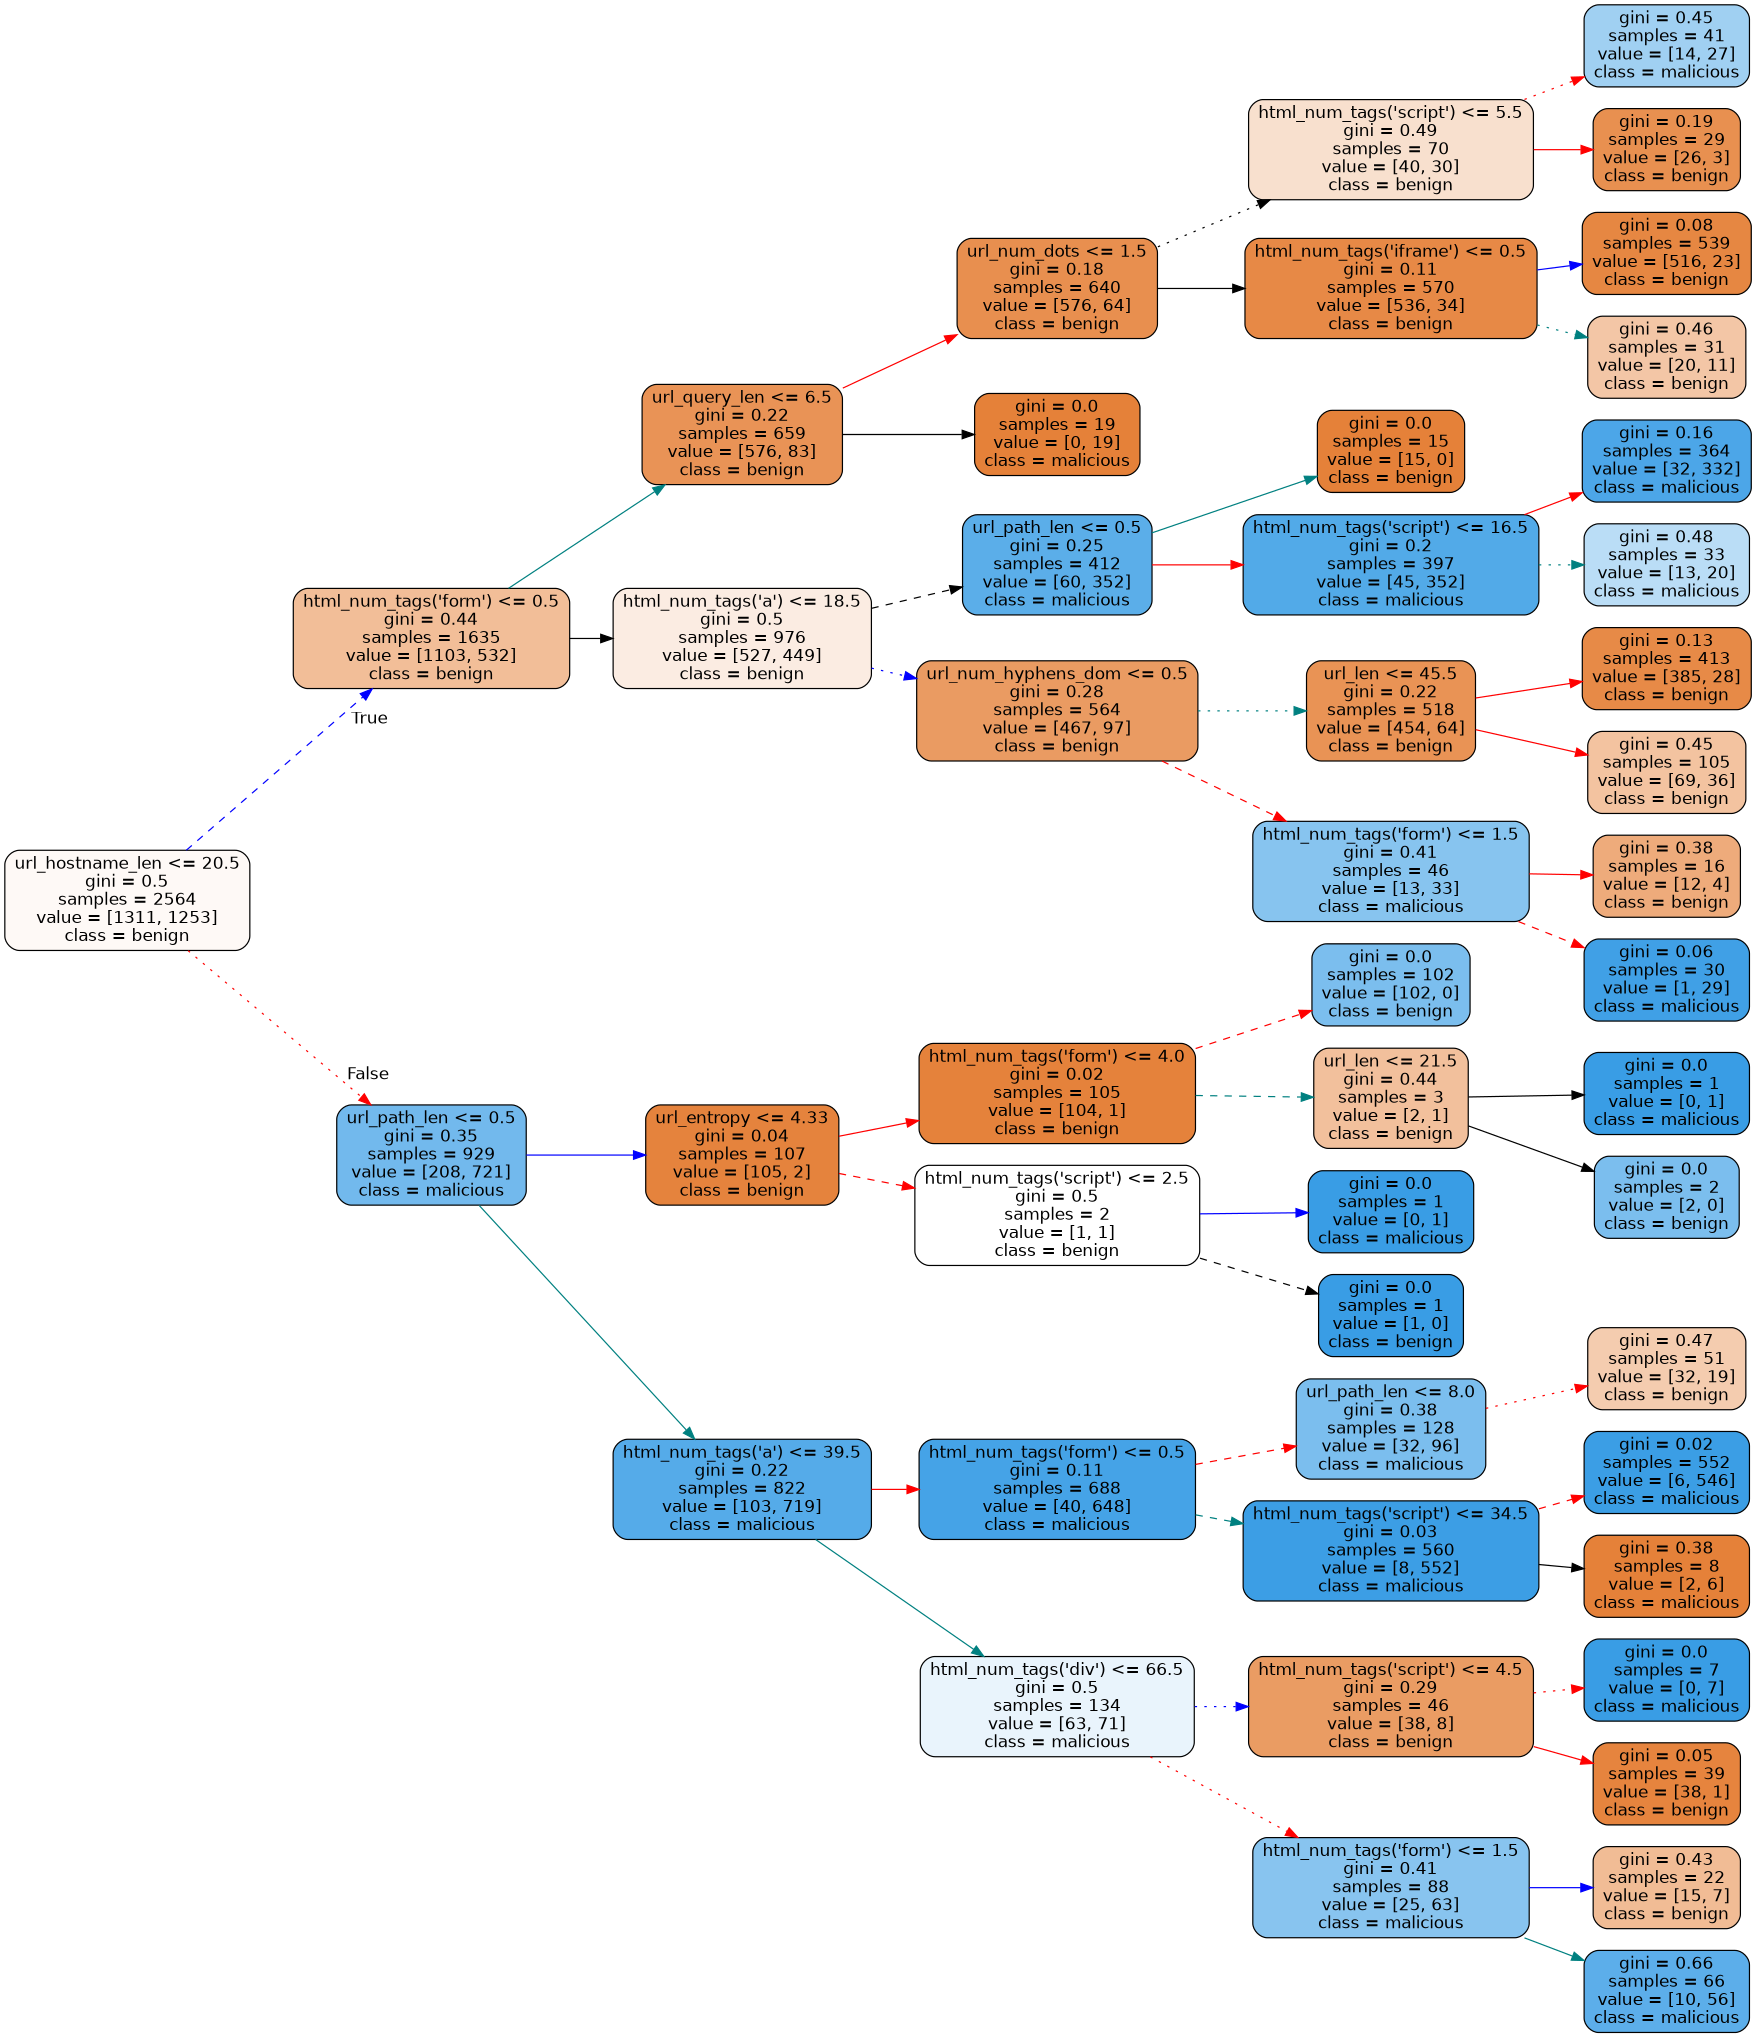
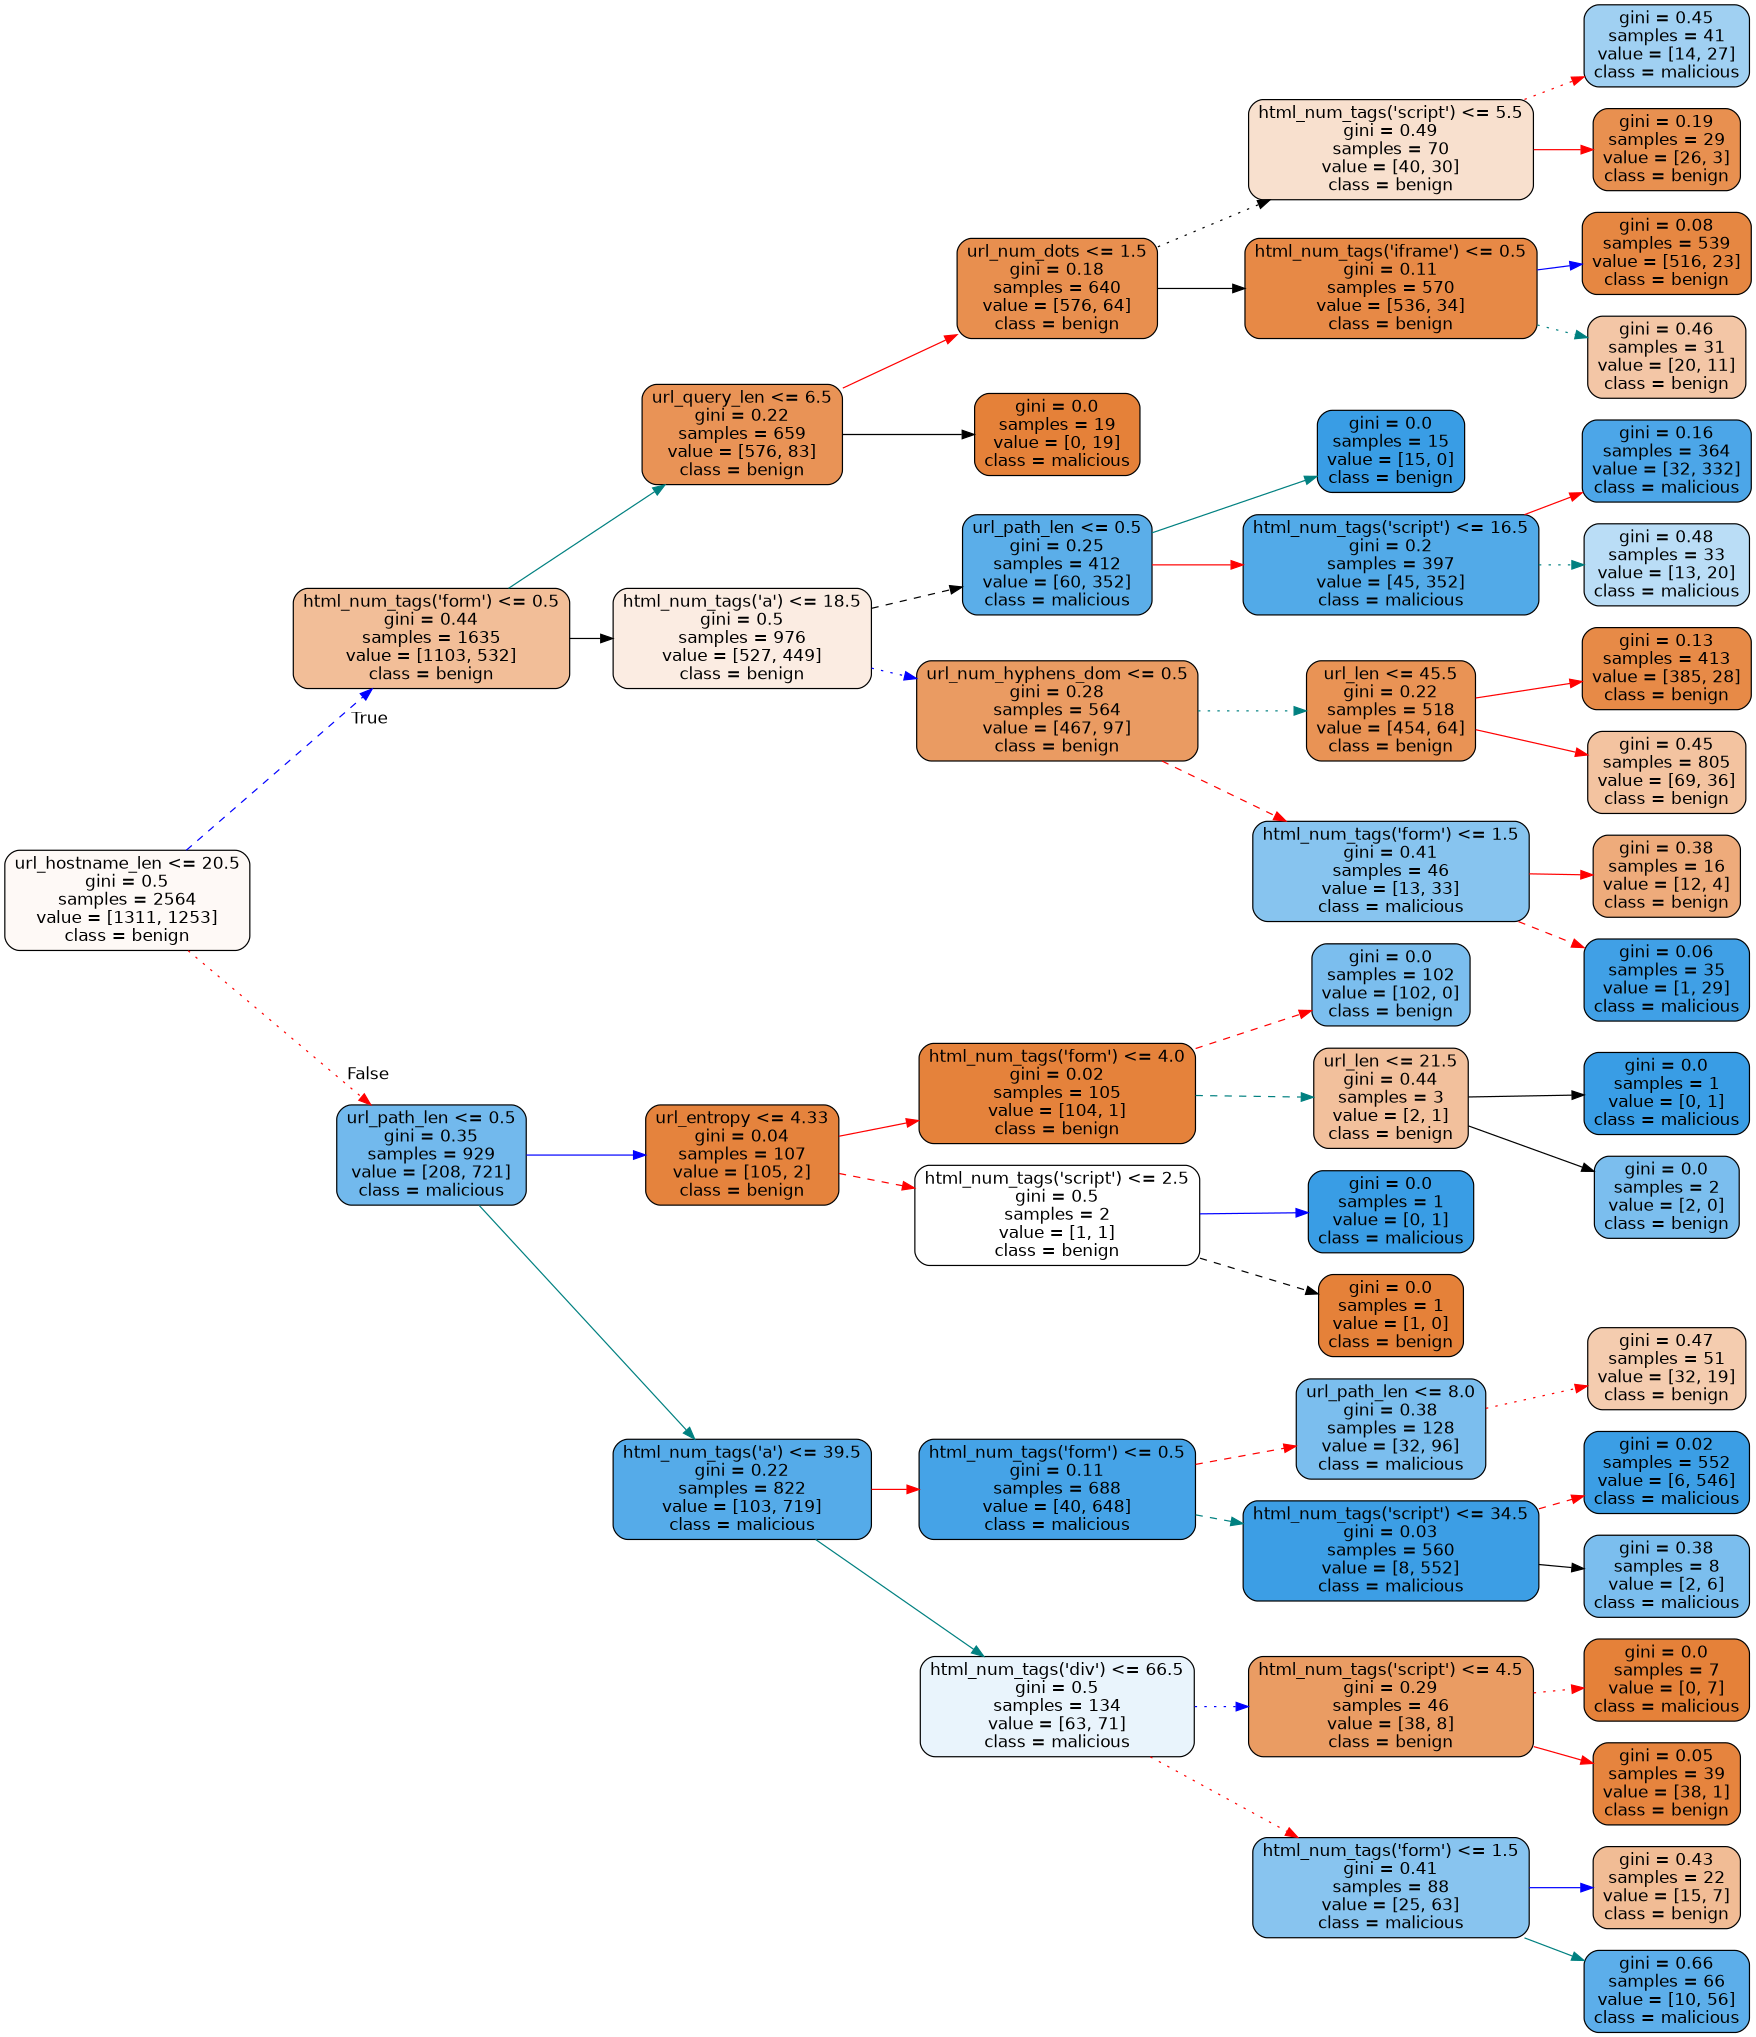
node "gini = 0.0 samples = 15 value = [15, 0] class = benign": fillcolor #e58139 -> #399de5
node "gini = 0.45 samples = 105 value = [69, 36] class = benign": label "gini = 0.45 samples = 105 value = [69, 36] class = benign" -> "gini = 0.45 samples = 805 value = [69, 36] class = benign"
node "gini = 0.06 samples = 30 value = [1, 29] class = malicious": label "gini = 0.06 samples = 30 value = [1, 29] class = malicious" -> "gini = 0.06 samples = 35 value = [1, 29] class = malicious"
node "gini = 0.0 samples = 1 value = [1, 0] class = benign": fillcolor #399de5 -> #e58139
node "gini = 0.38 samples = 8 value = [2, 6] class = malicious": fillcolor #e58139 -> #7bbeee
node "gini = 0.0 samples = 7 value = [0, 7] class = malicious": fillcolor #399de5 -> #e58139
